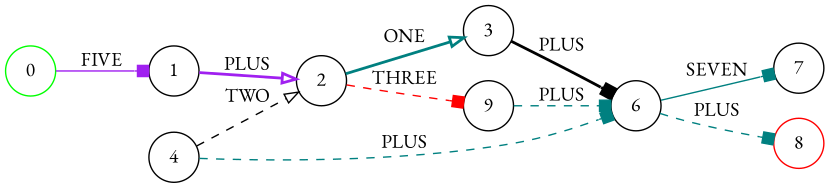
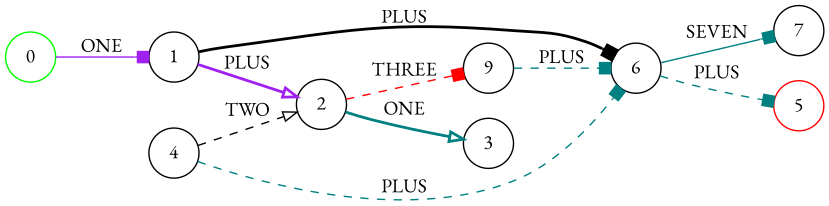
edge "0" -> "1": label "FIVE" -> "ONE"
edge "3" -> "6": now "1" -> "6"
node "8": label "8" -> "5"
